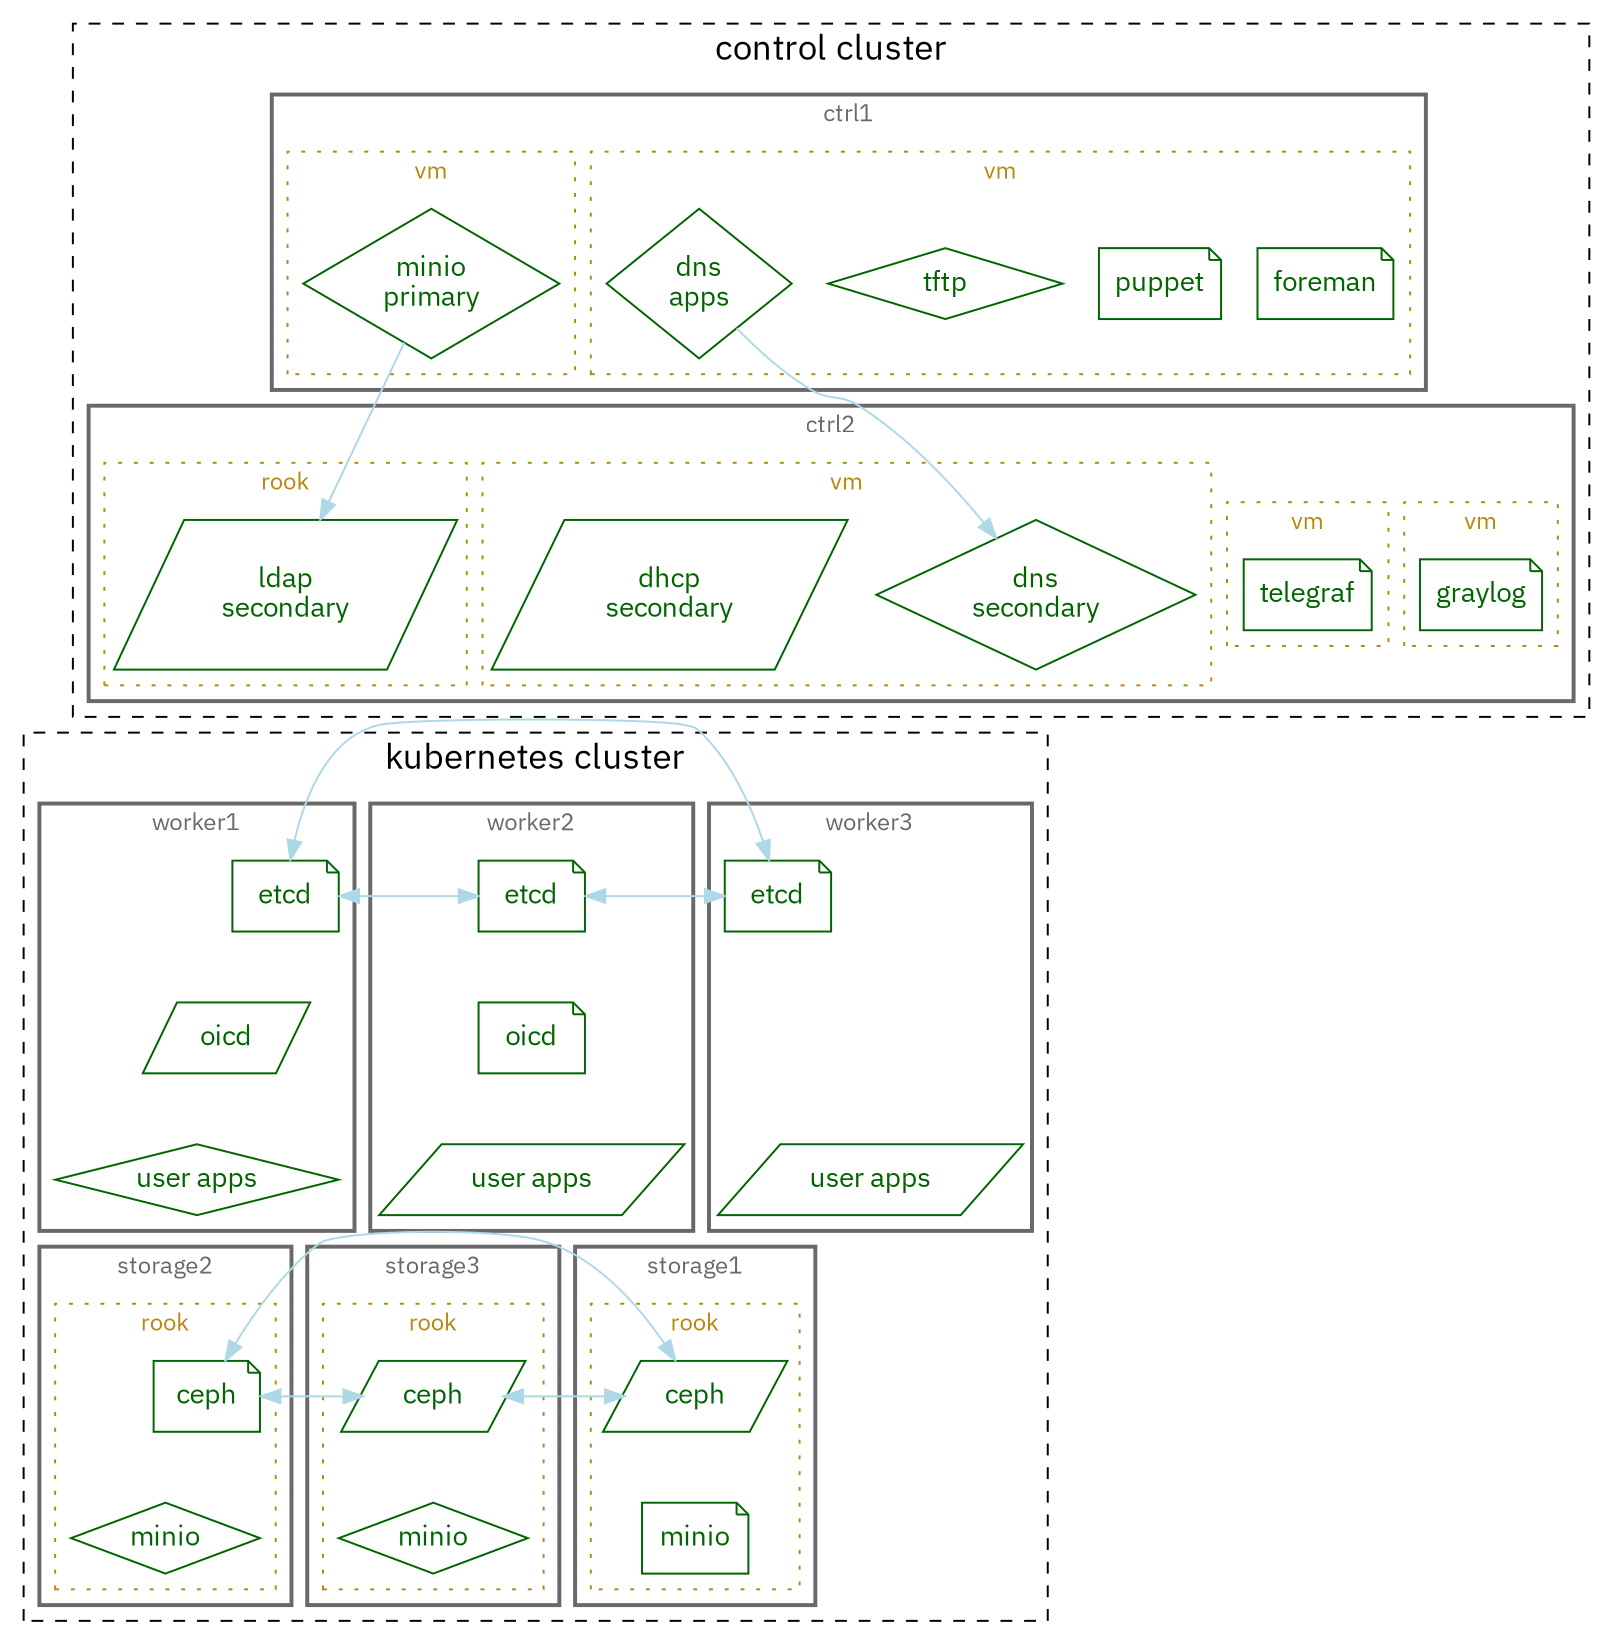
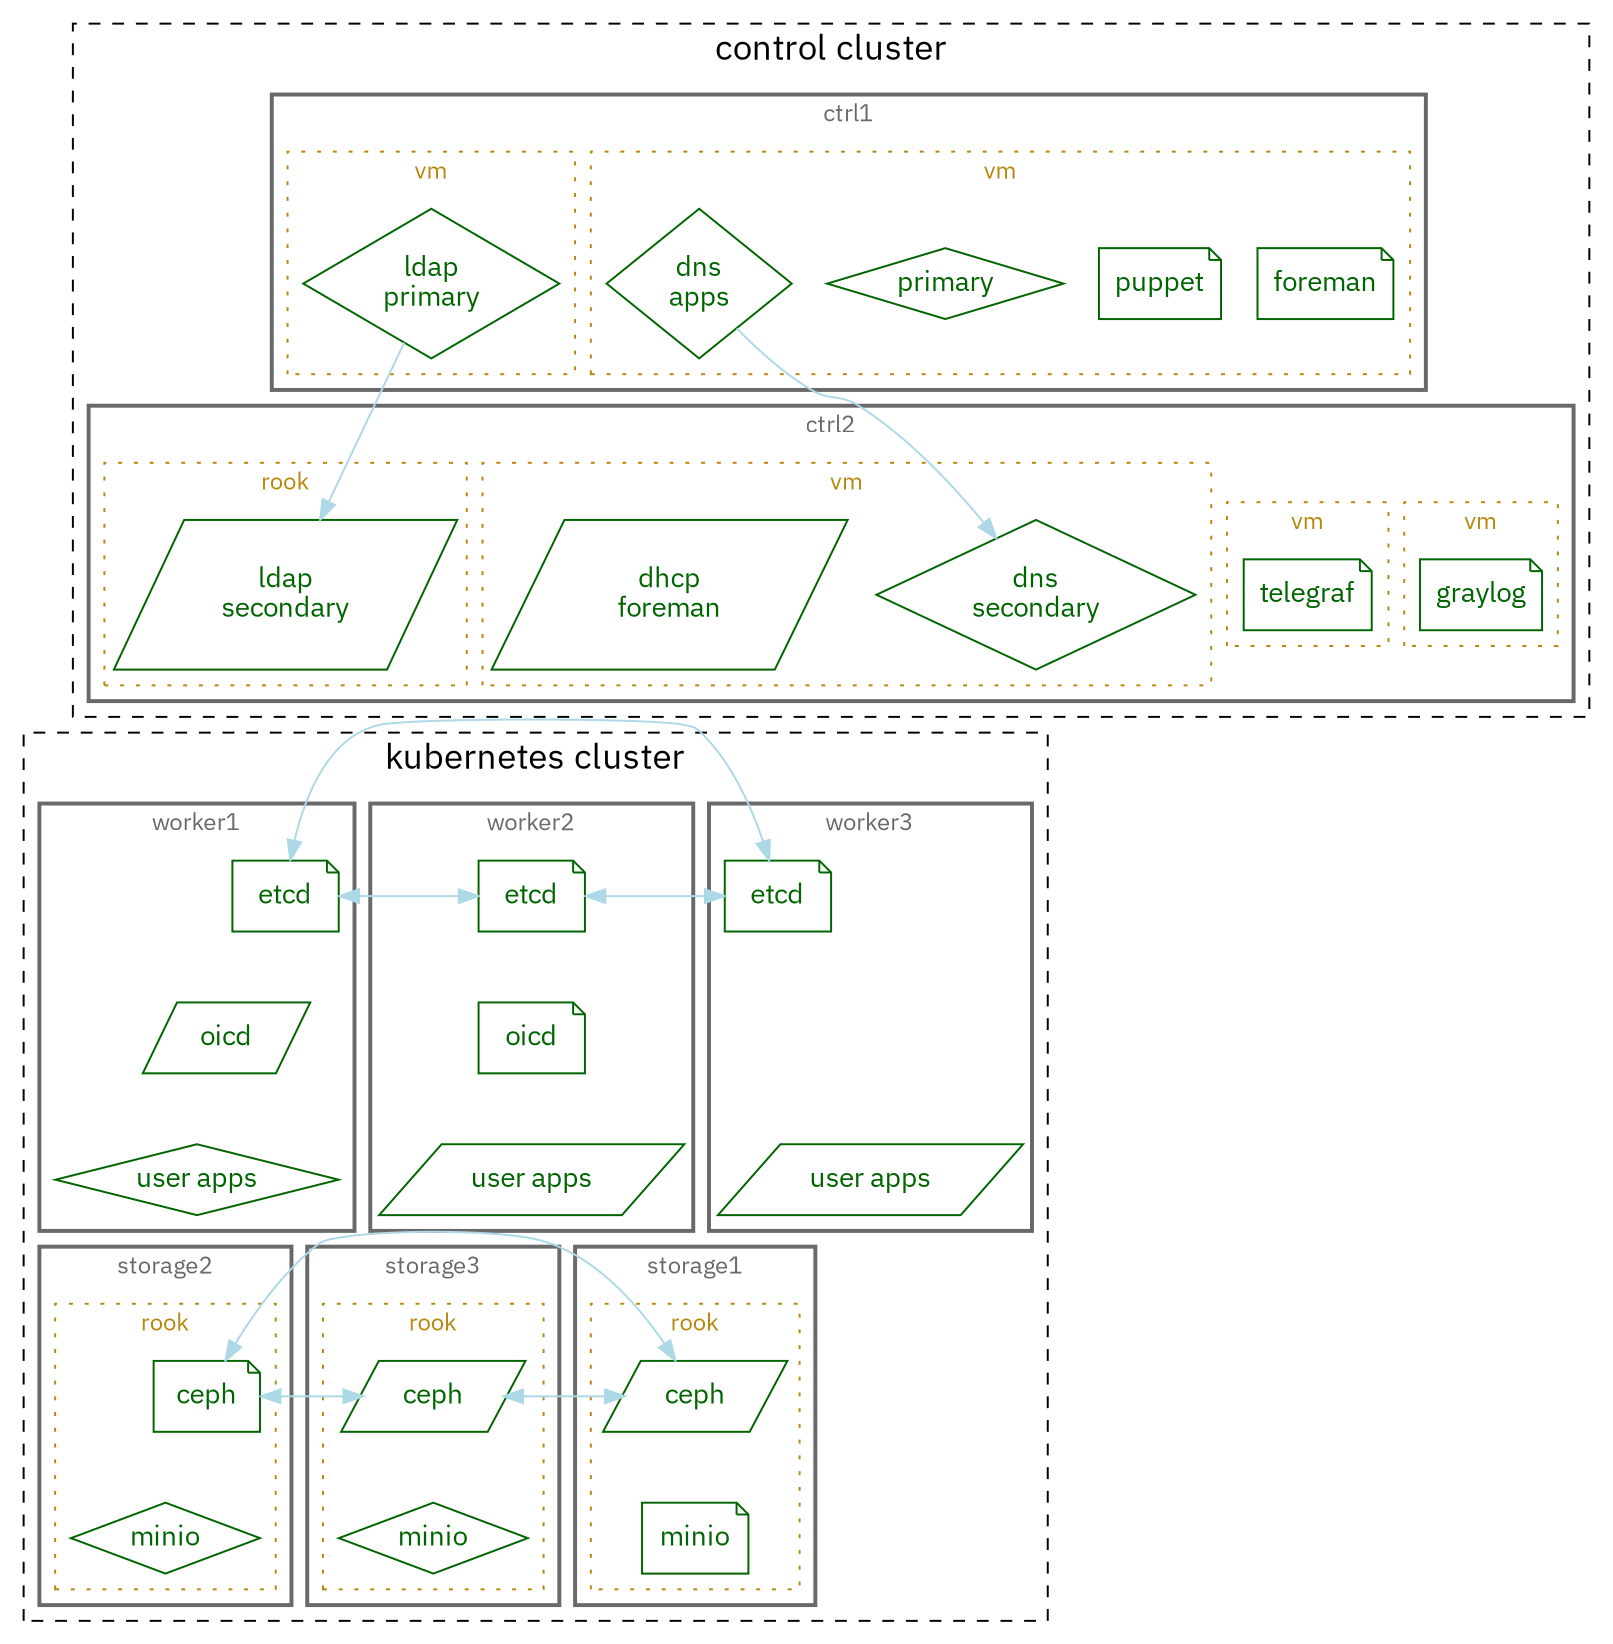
node "minio primary": label "minio primary" -> "ldap primary"
node "tftp": label "tftp" -> "primary"
node "dhcp secondary": label "dhcp secondary" -> "dhcp foreman"
